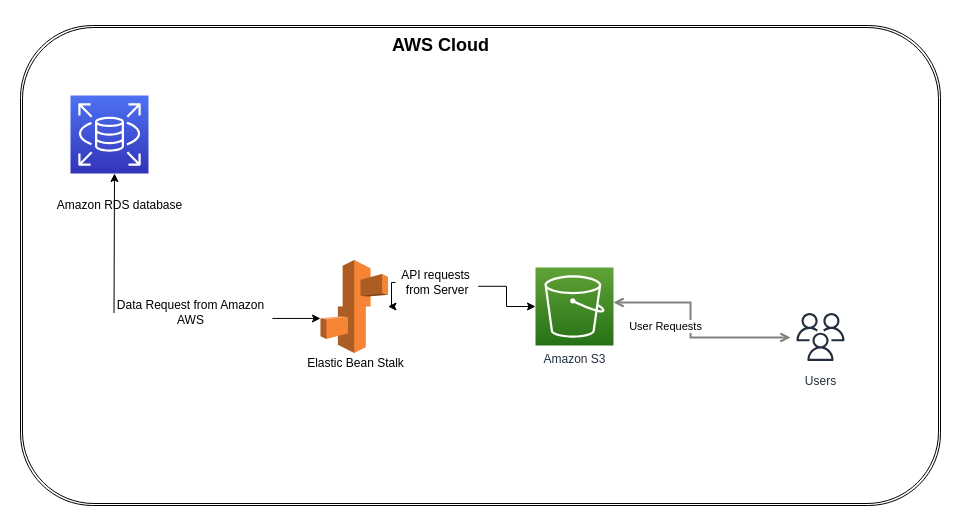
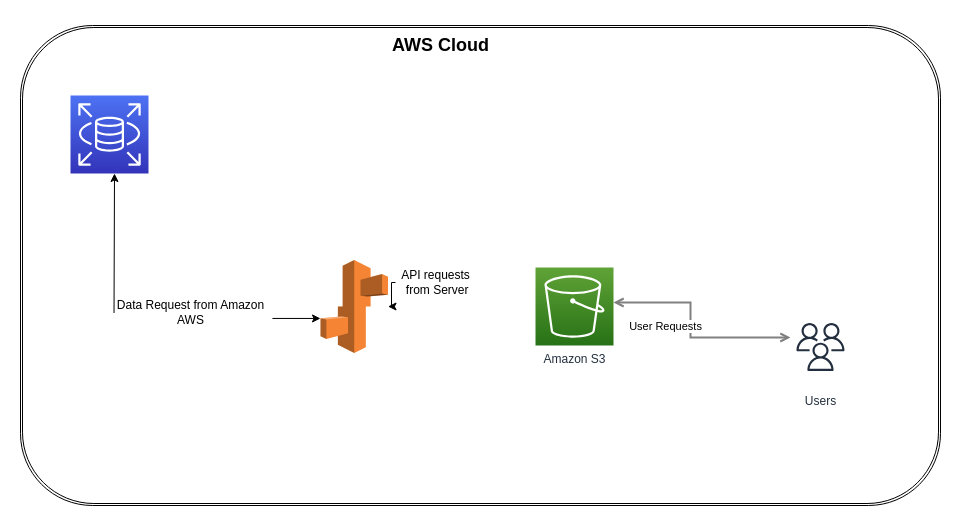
node "Amazon RDS database": removed
edge "API requests from Server" -> "Amazon S3": removed
node "Users": size 60x60 -> 60x80
node "Elastic Bean Stalk": removed
